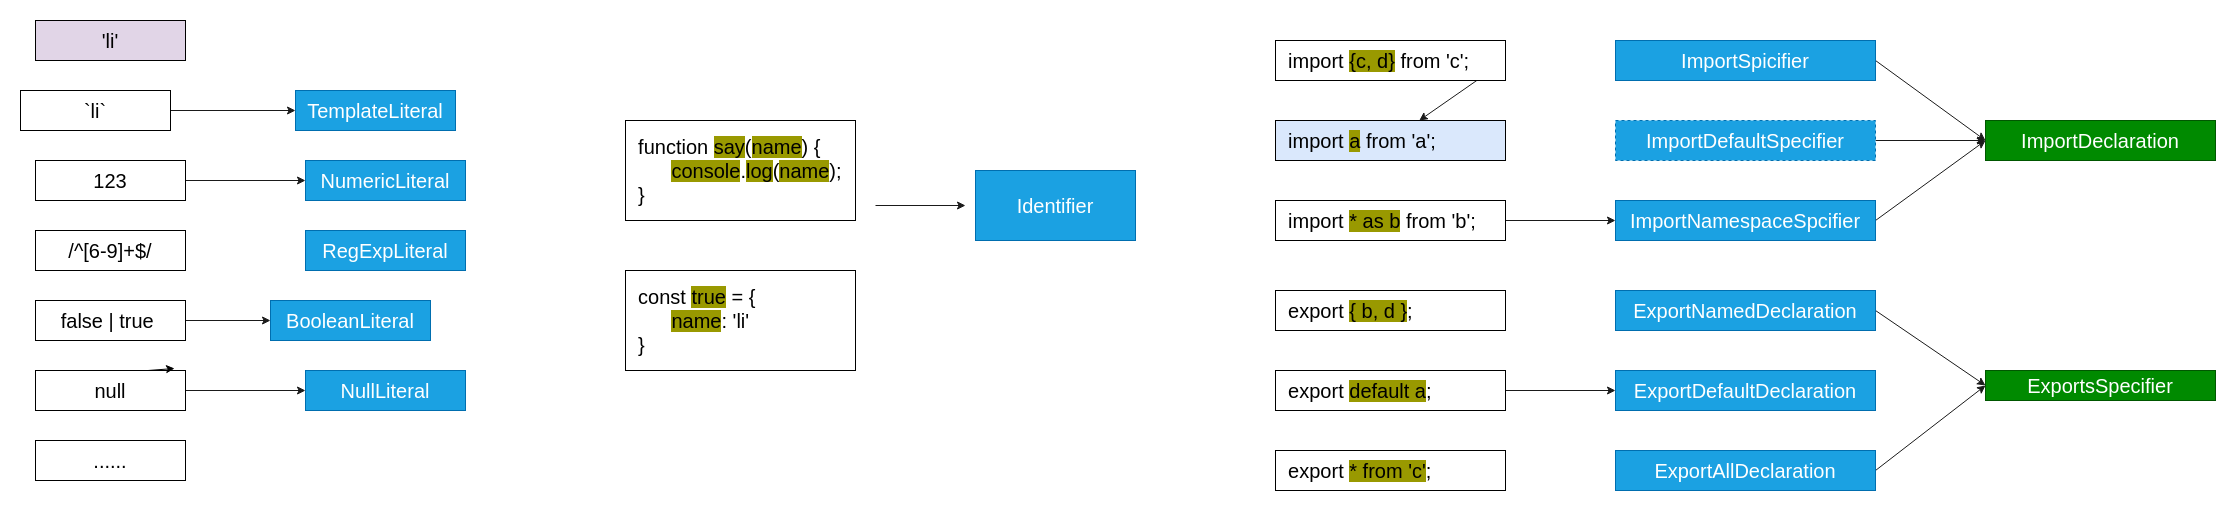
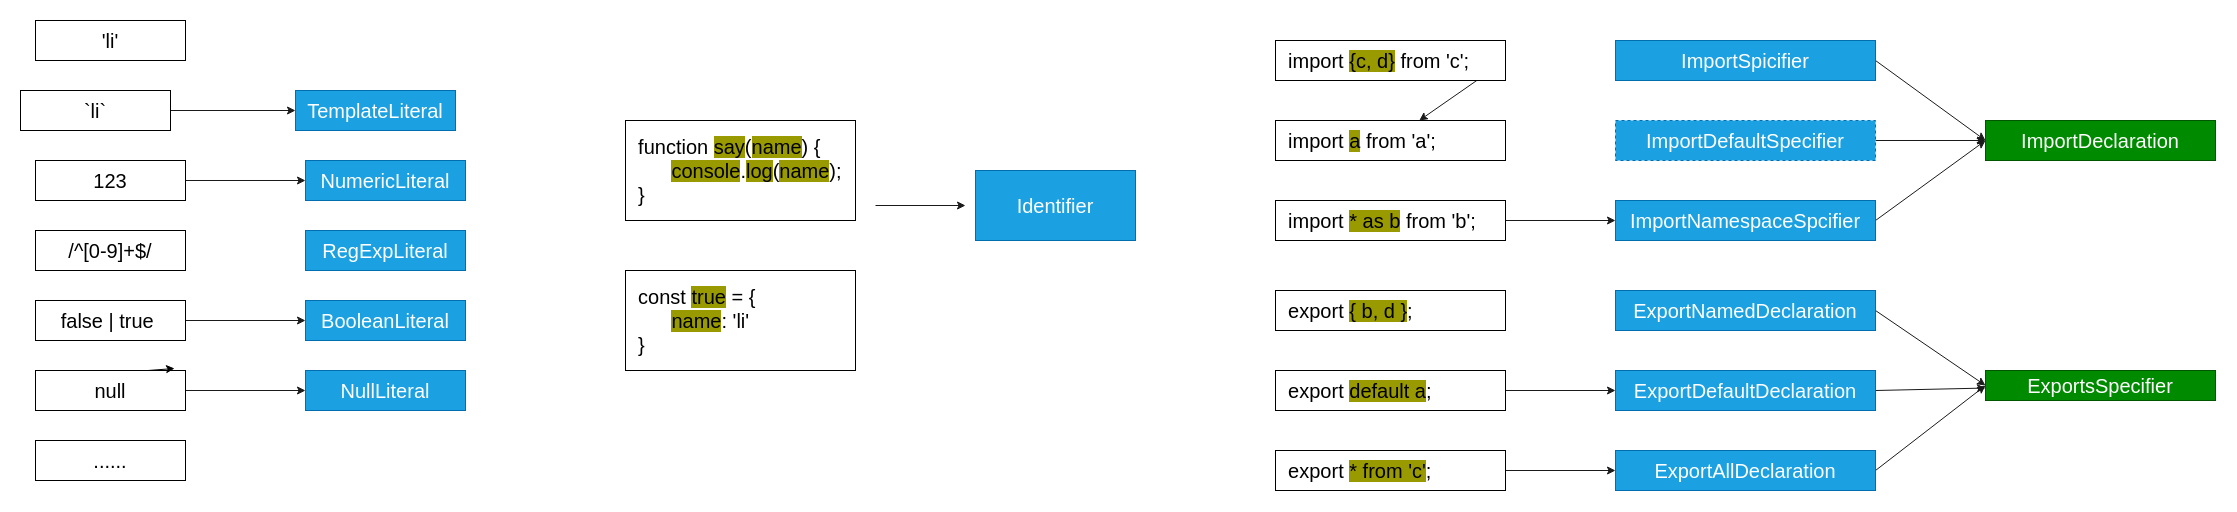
node "'li'": fillcolor #e1d5e7 -> #ffffff
node "import a from 'a';": fillcolor #dae8fc -> #ffffff
node "/^[6-9]+$/": label "/^[6-9]+$/" -> "/^[0-9]+$/"
node "BooleanLiteral": moved (351, 321) -> (386, 321)
edge "ExportDefaultDeclaration" -> "ExportsSpecifier": added
edge "export * from 'c';" -> "ExportAllDeclaration": added
